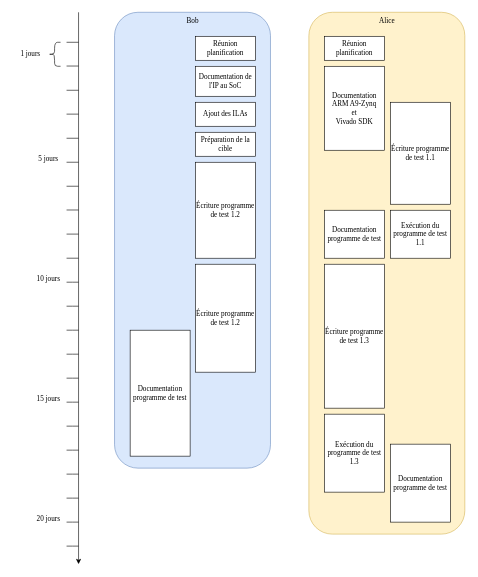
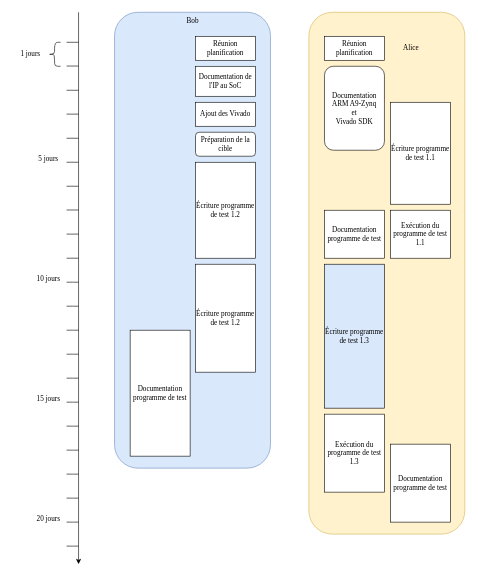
node "Alice": moved (387, 21) -> (411, 48)
node "Documentation ARM A9-Zynq et Vivado SDK": shape rectangle -> rounded rectangle
node "Ajout des ILAs": label "Ajout des ILAs" -> "Ajout des Vivado"
node "Préparation de la cible": shape rectangle -> rounded rectangle
node "Écriture programme de test 1.3": fillcolor #ffffff -> #dae8fc
